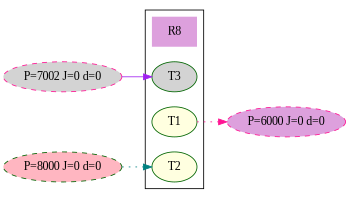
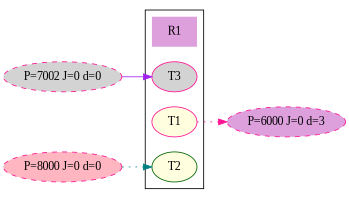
node "R8": label "R8" -> "R1"
node "T3": color darkgreen -> deeppink
node "T1": color darkgreen -> deeppink
node "P=6000 J=0 d=0": label "P=6000 J=0 d=0" -> "P=6000 J=0 d=3"
node "P=8000 J=0 d=0": color darkgreen -> deeppink
